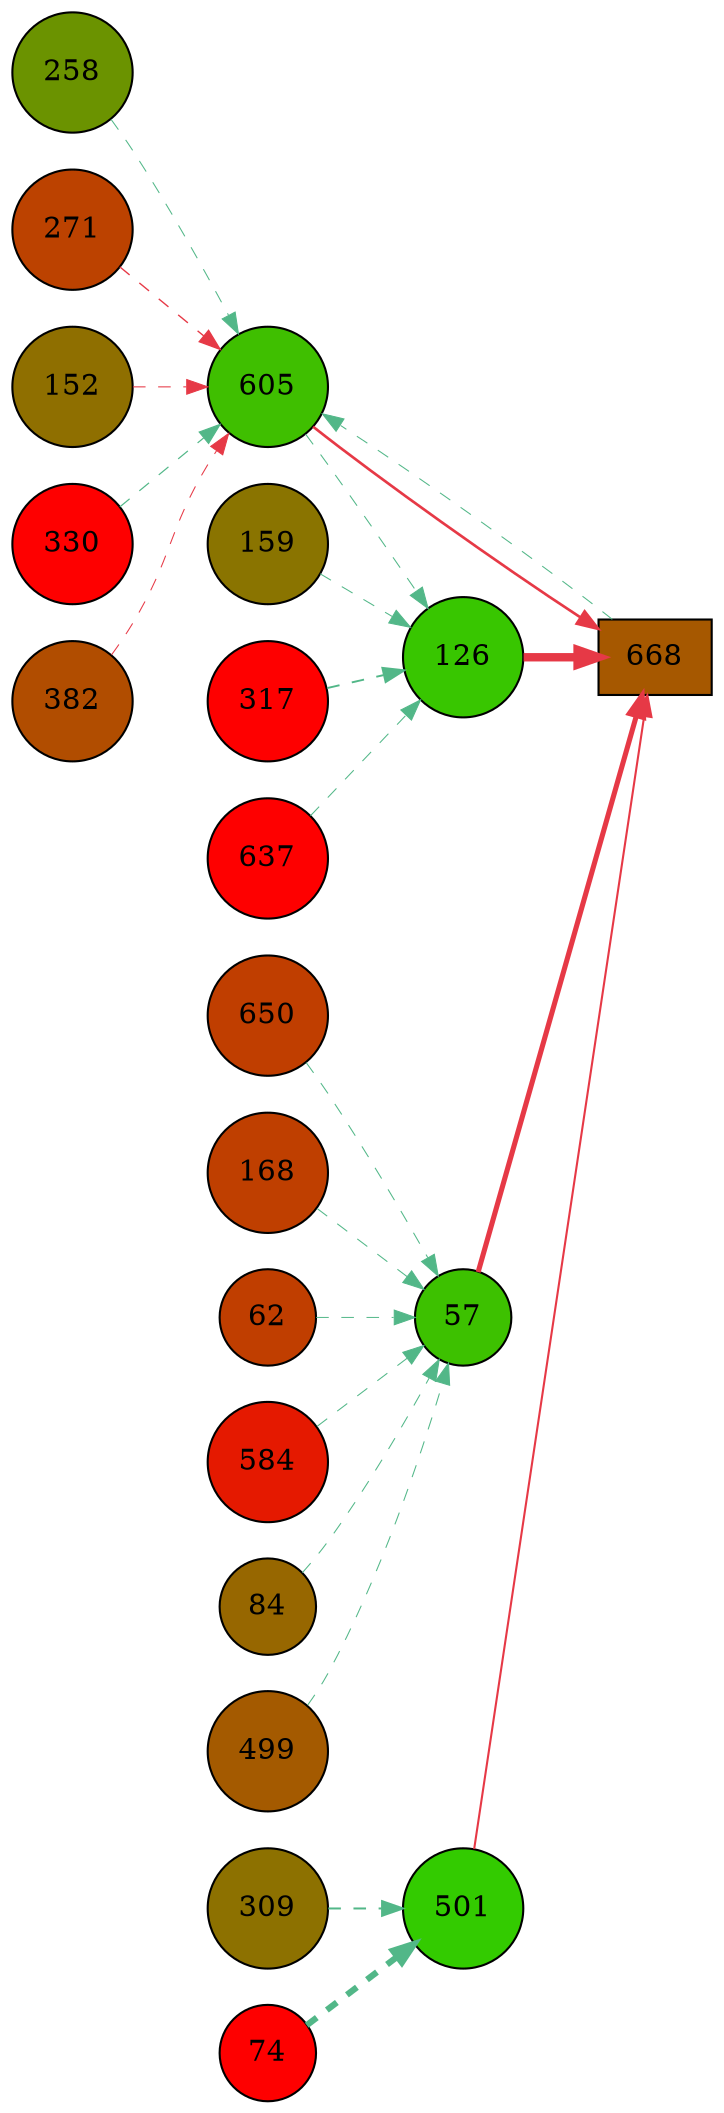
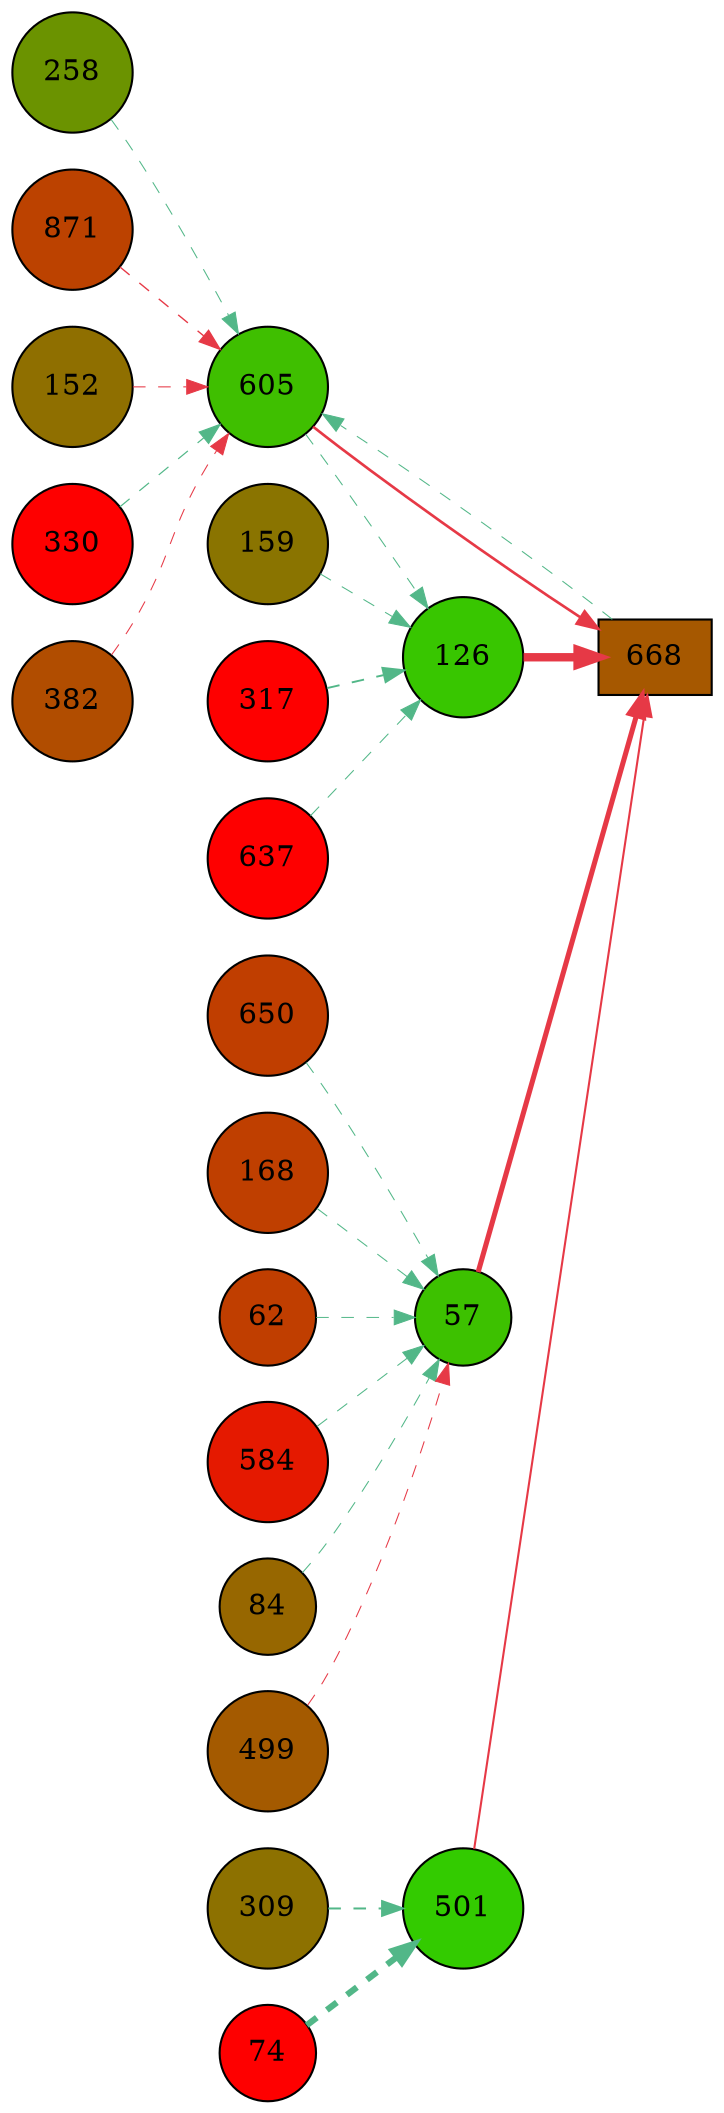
node "271": label "271" -> "871"
edge "499" -> "57": color #52b788 -> #e63946
